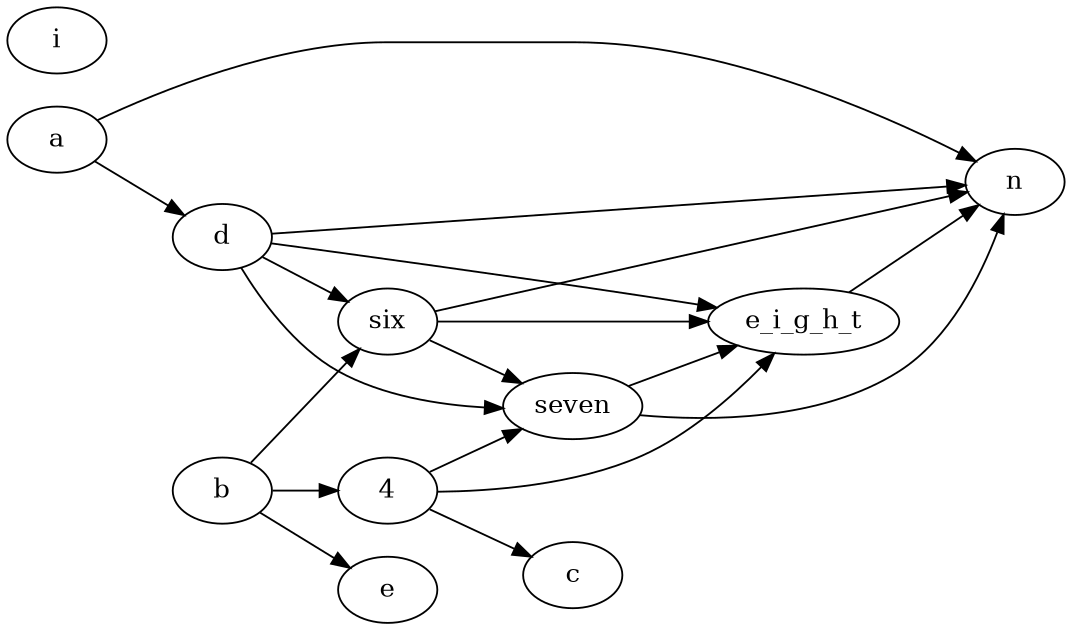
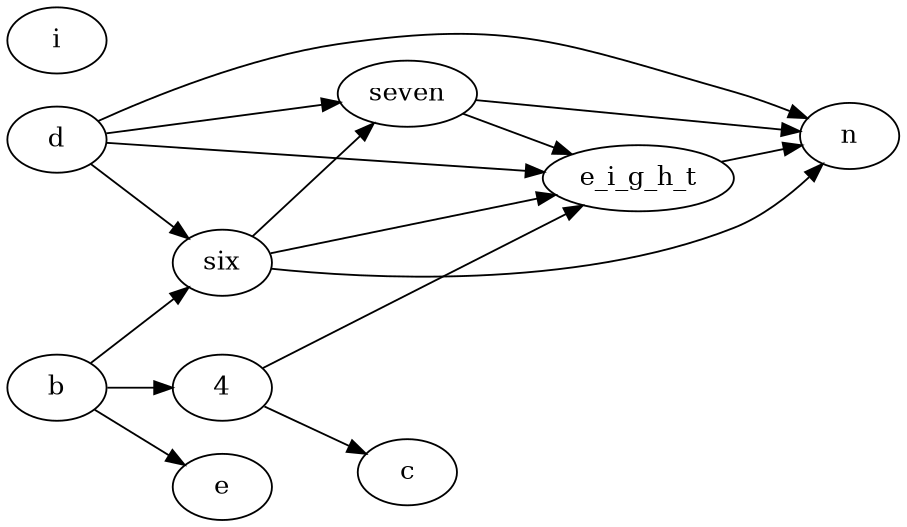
node "a": removed
edge "4" -> "seven": removed
